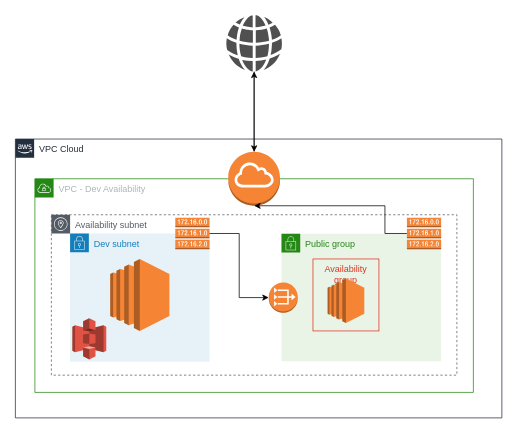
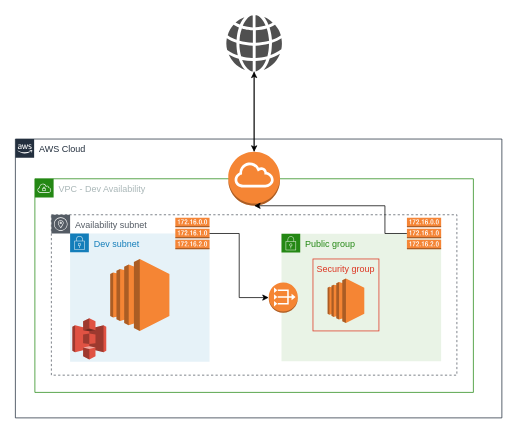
node "VPC Cloud": label "VPC Cloud" -> "AWS Cloud"
node "Availability group": label "Availability group" -> "Security group"
